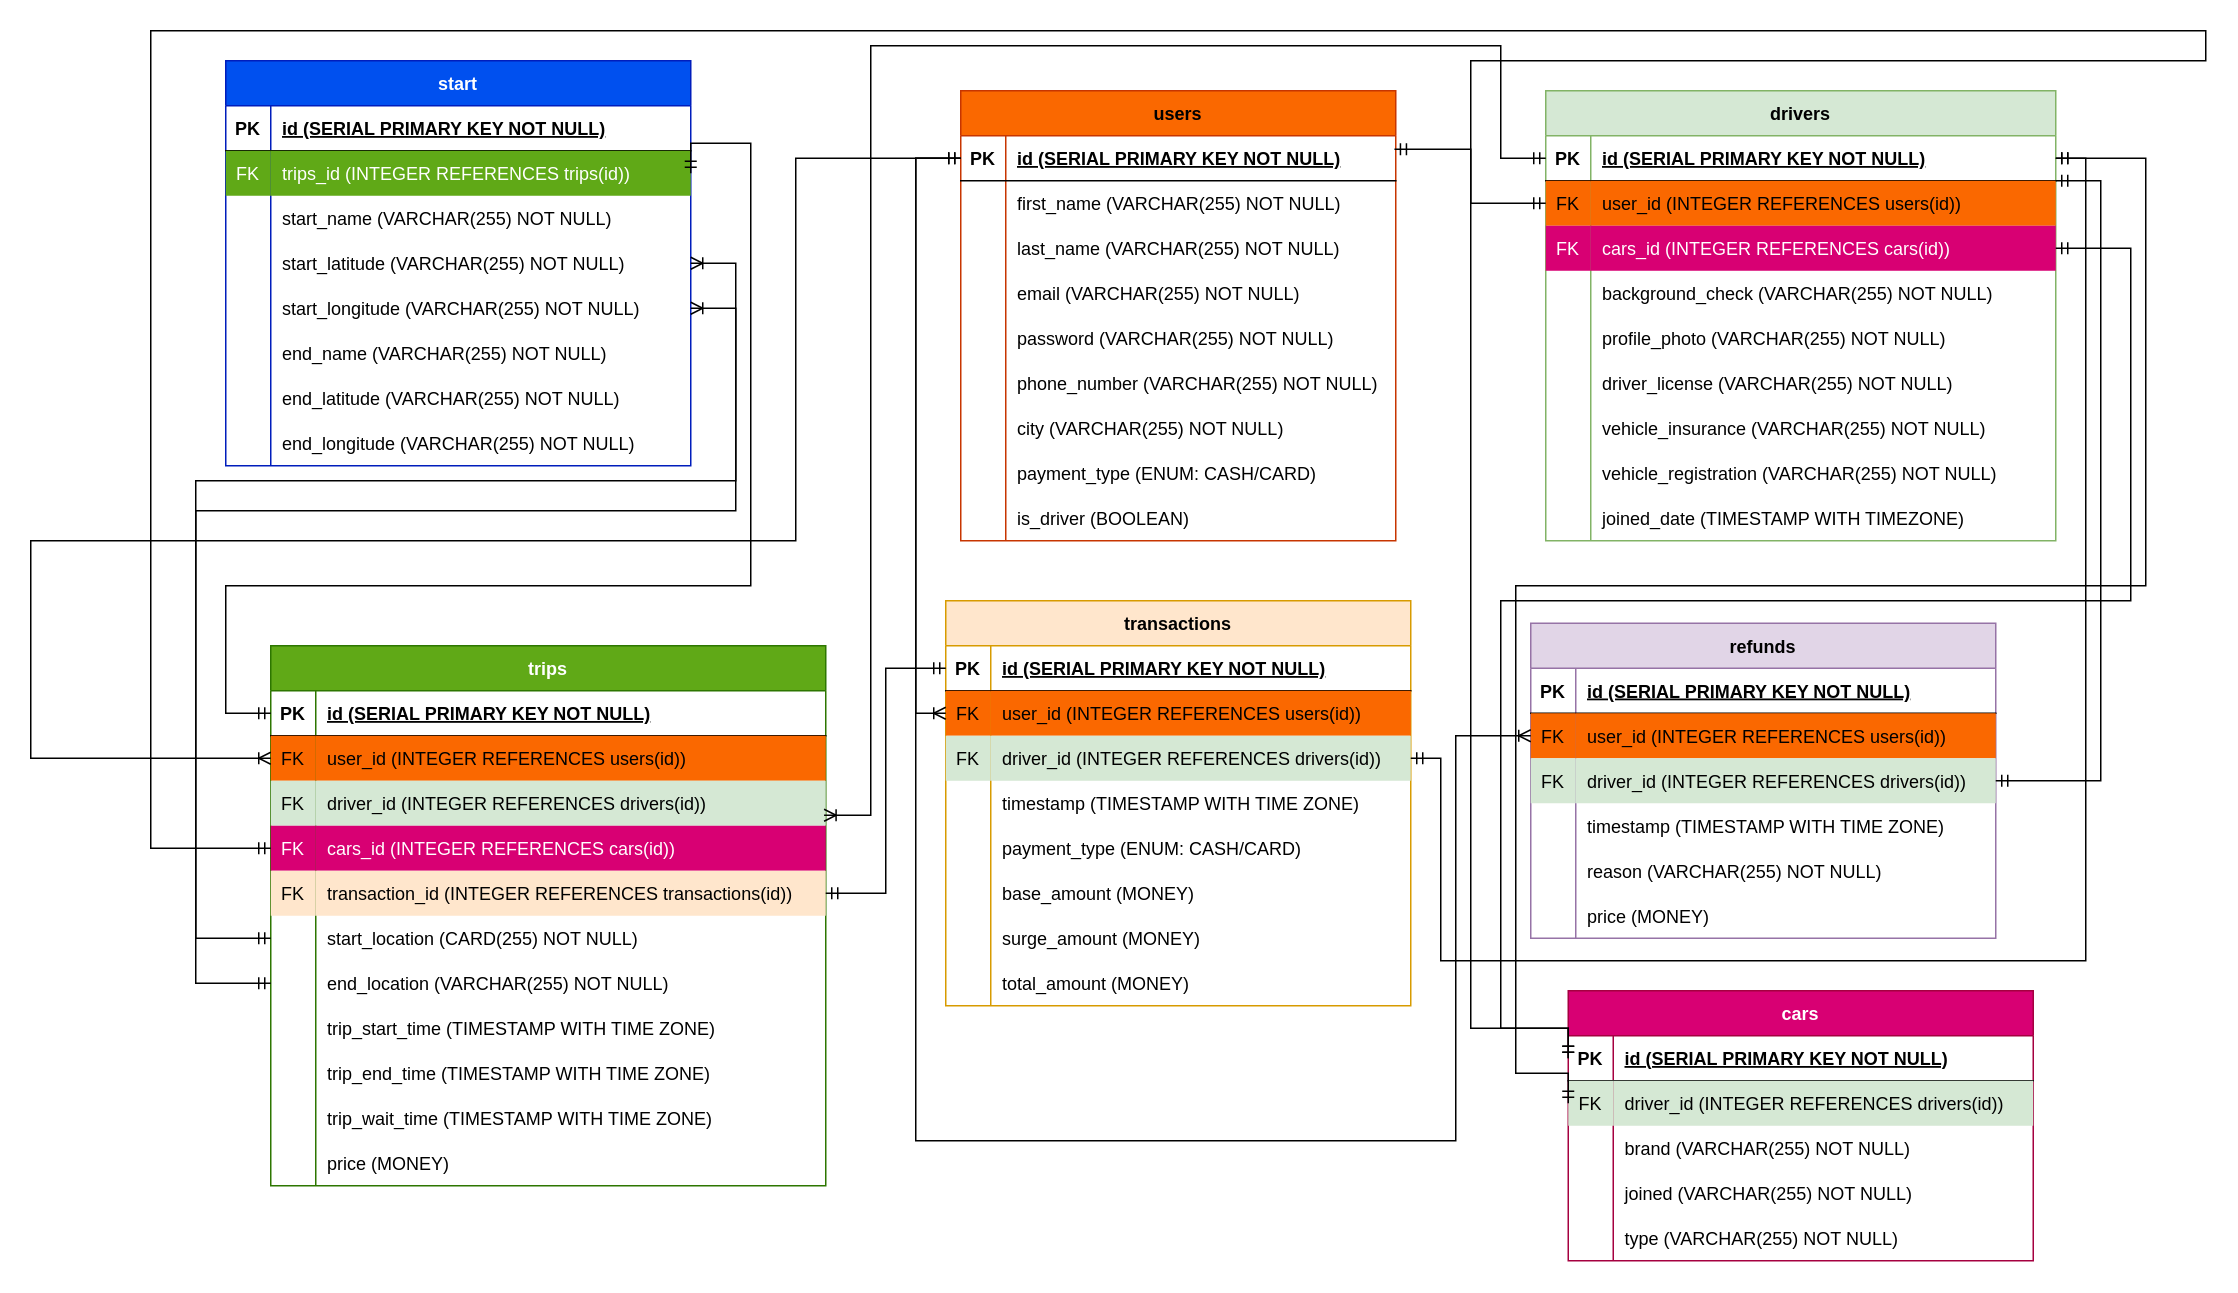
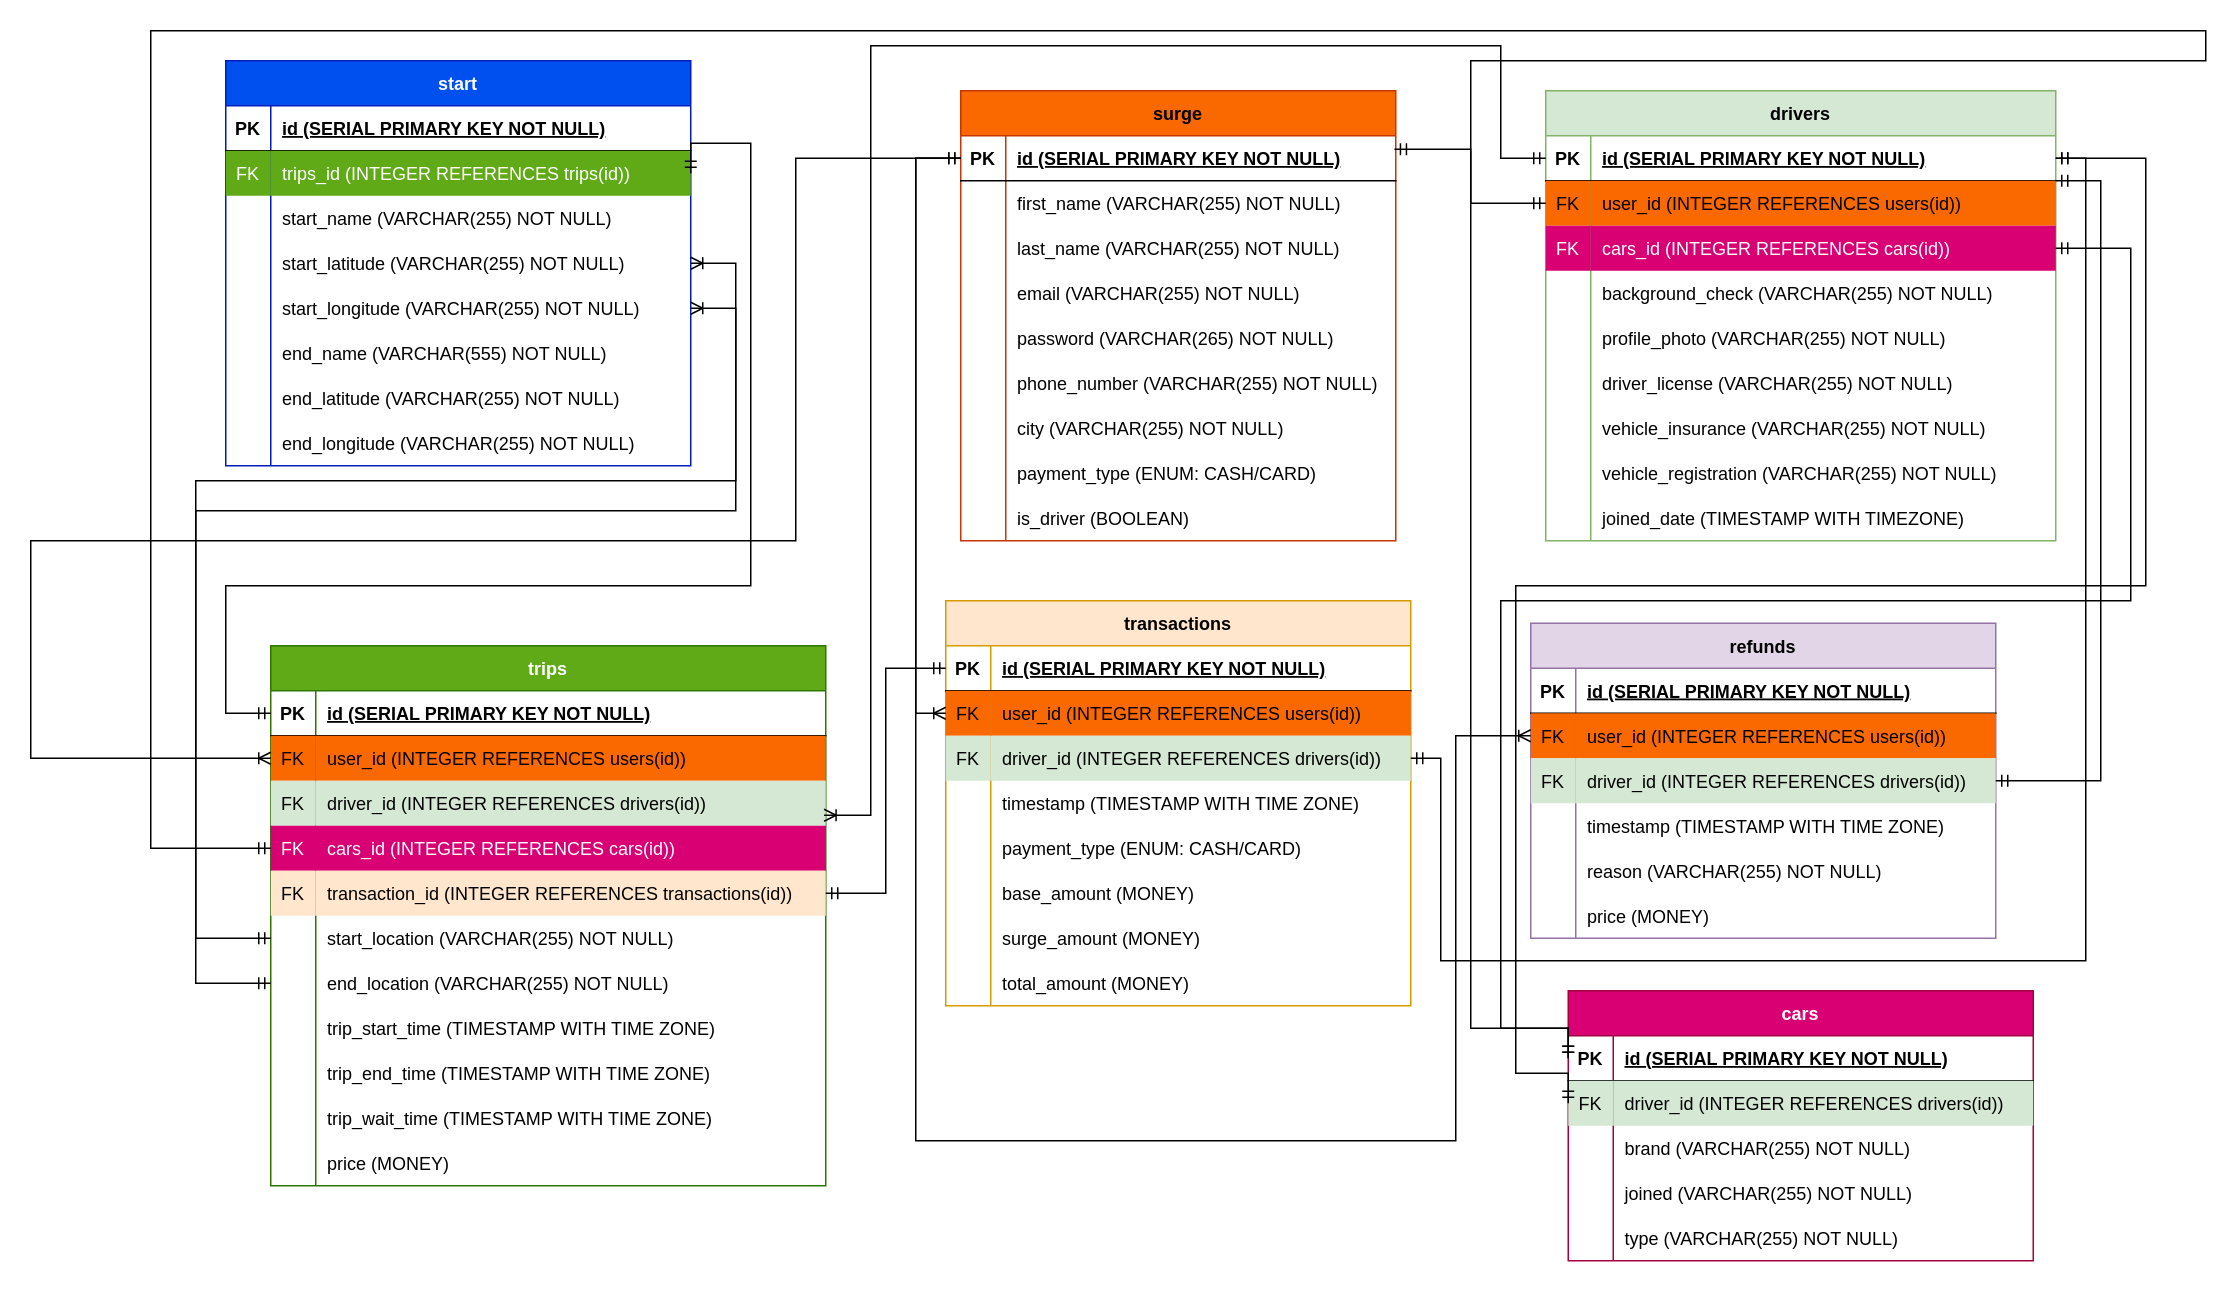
node "users": label "users" -> "surge"
node "password (VARCHAR(255) NOT NULL)": label "password (VARCHAR(255) NOT NULL)" -> "password (VARCHAR(265) NOT NULL)"
node "end_name (VARCHAR(255) NOT NULL)": label "end_name (VARCHAR(255) NOT NULL)" -> "end_name (VARCHAR(555) NOT NULL)"
node "start_location (CARD(255) NOT NULL)": label "start_location (CARD(255) NOT NULL)" -> "start_location (VARCHAR(255) NOT NULL)"
